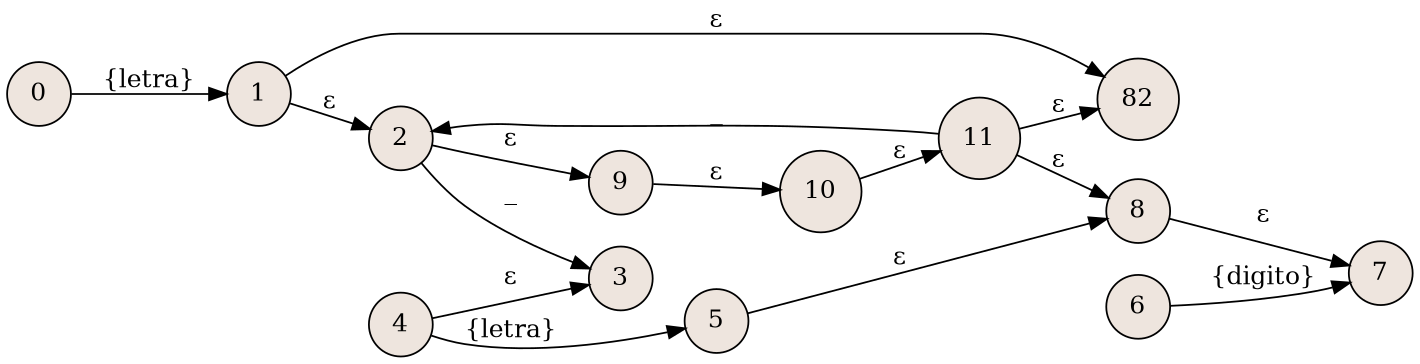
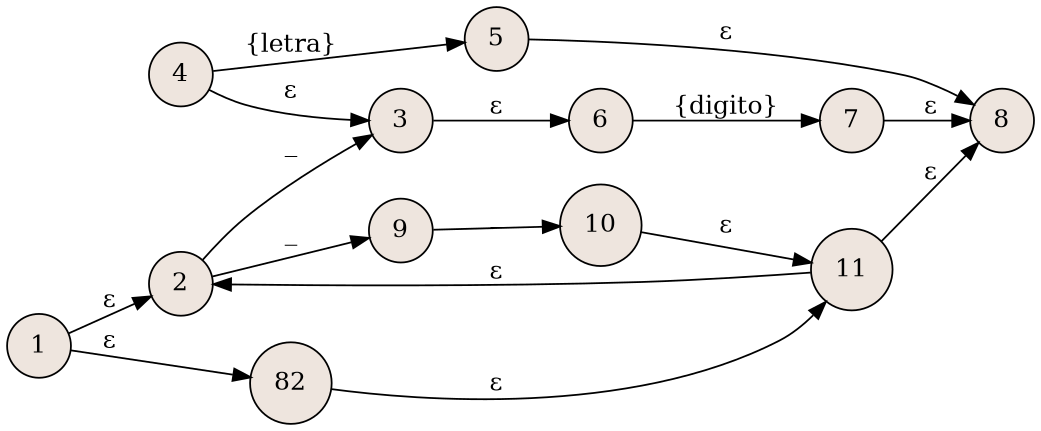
node "0": removed
edge "11" -> "2": label "_" -> "ε"
edge "3" -> "6": added, label "ε"
edge "11" -> "82": reversed
edge "2" -> "9": label "ε" -> "_"
edge "9" -> "10": label "ε" -> "_"
edge "8" -> "7": reversed
